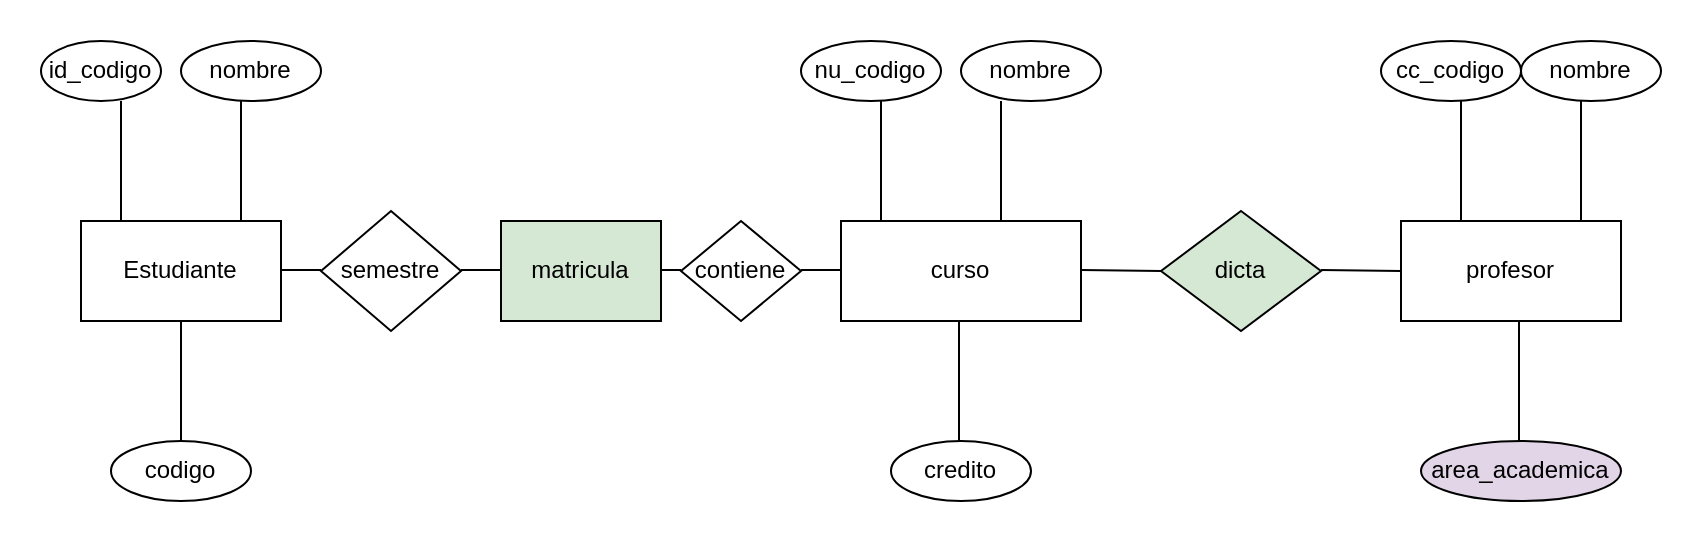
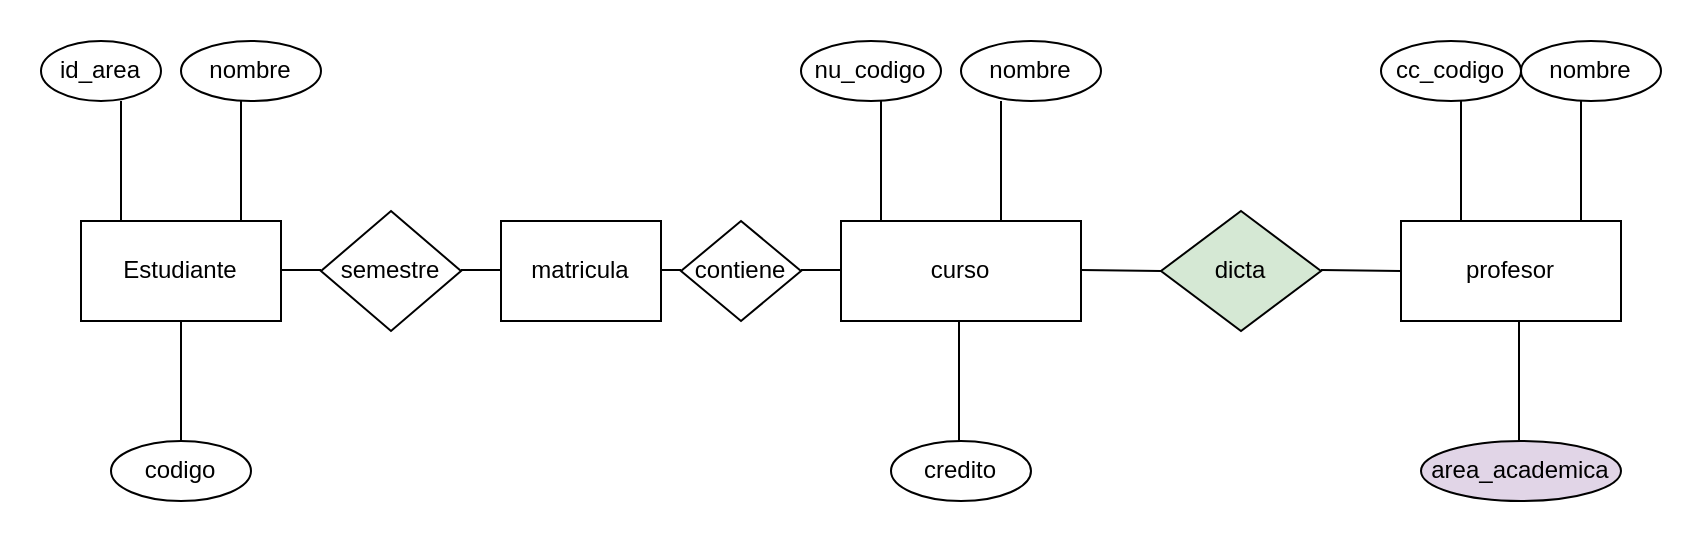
node "id_codigo": label "id_codigo" -> "id_area"
node "matricula": fillcolor #d5e8d4 -> #ffffff
